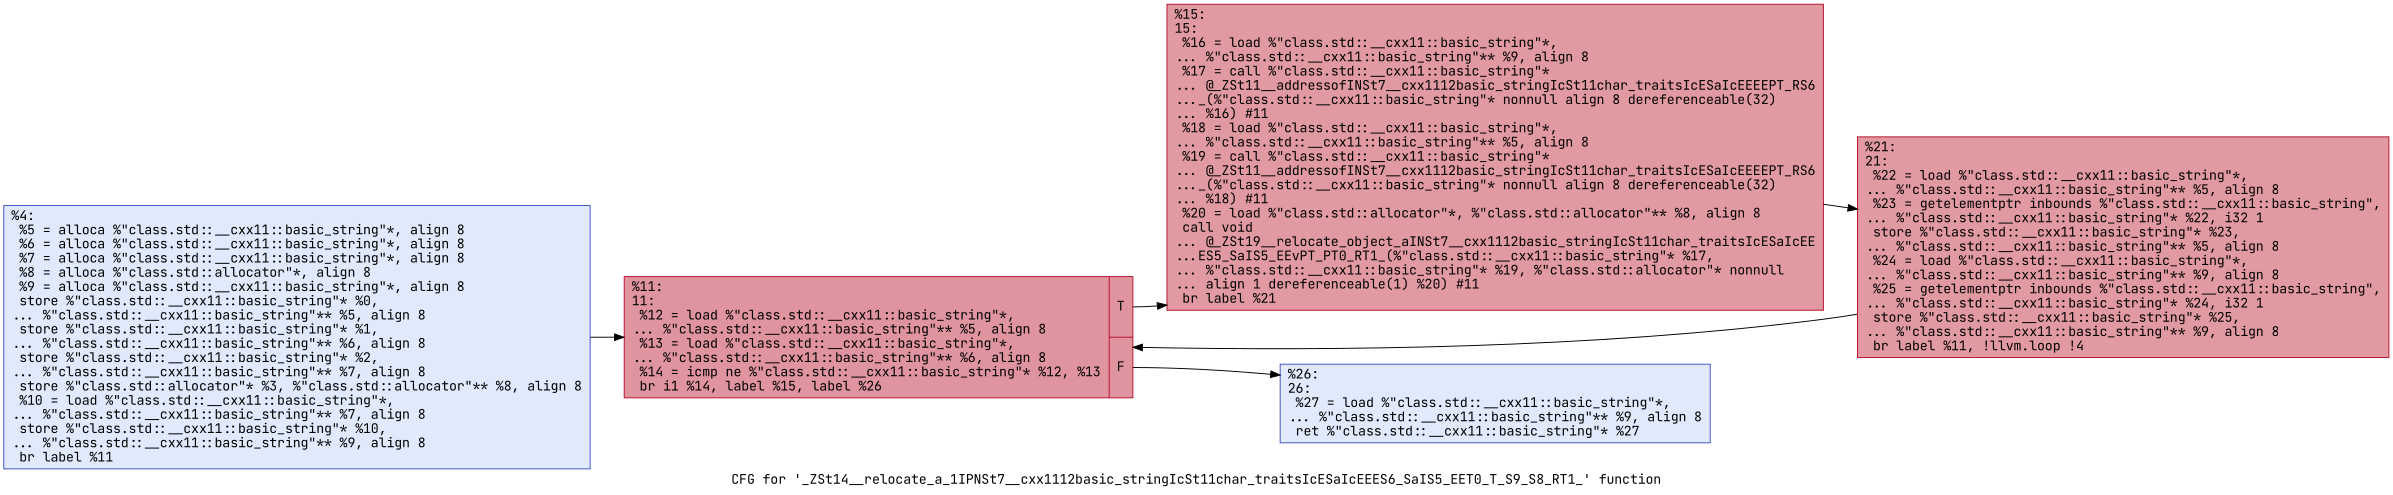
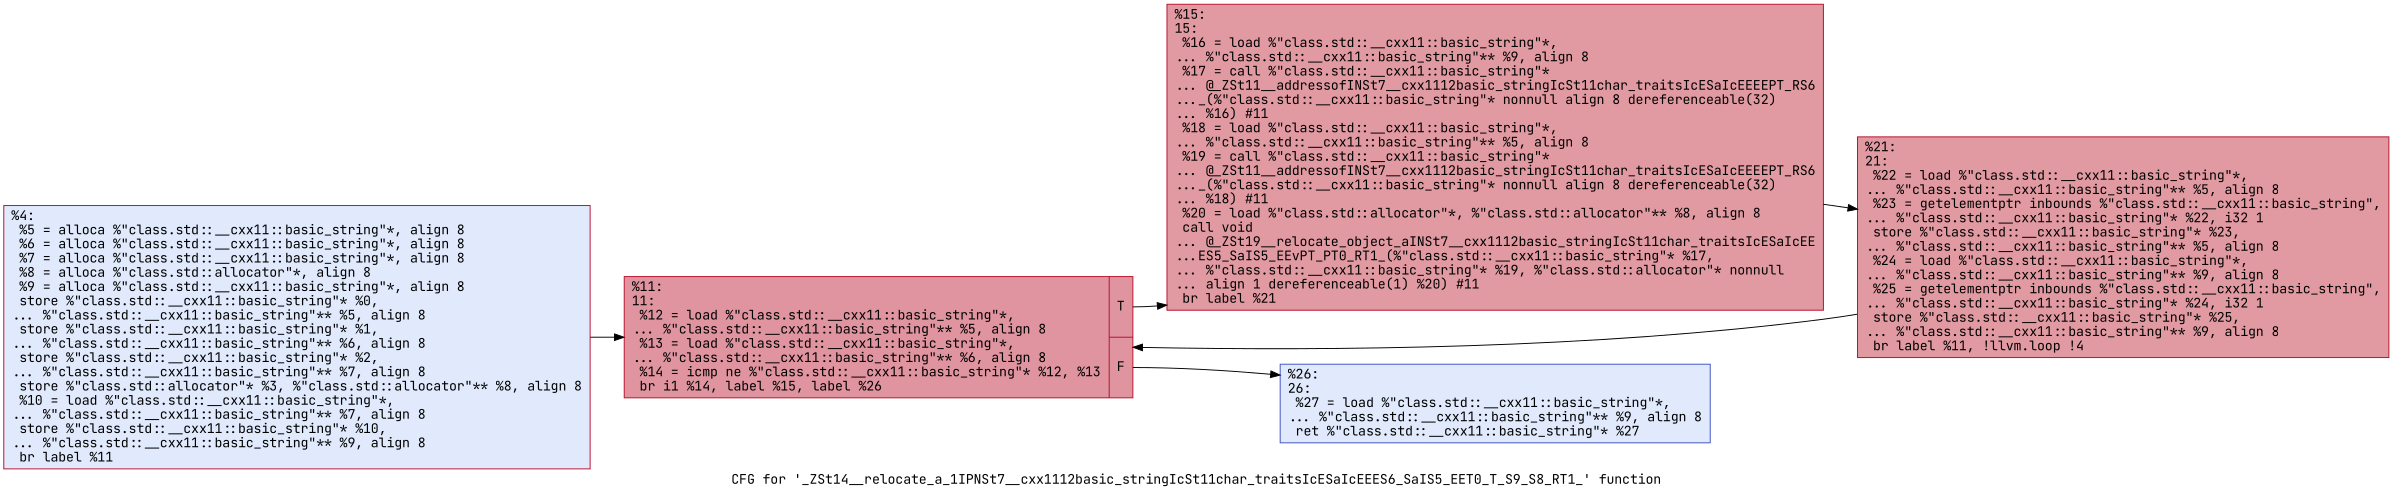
node "%4:": color #3d50c3ff -> #b70d28ff
